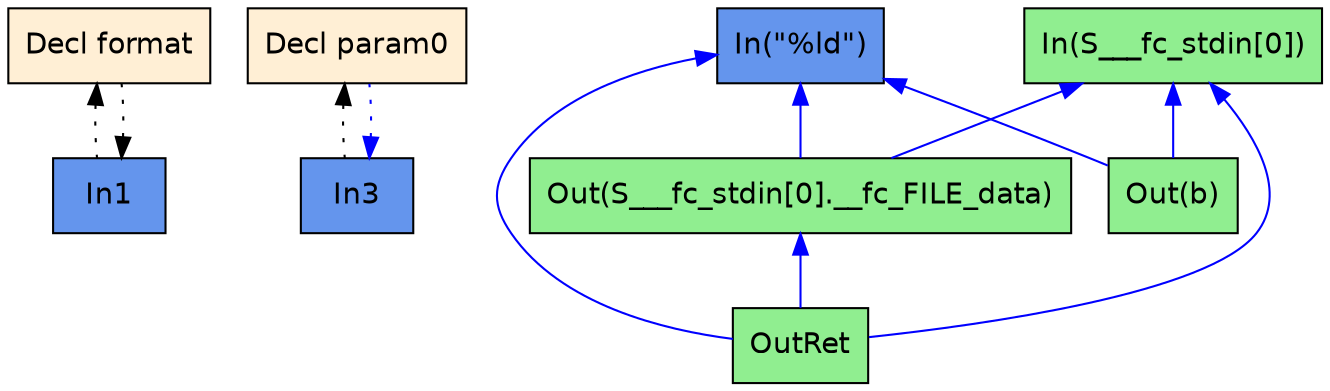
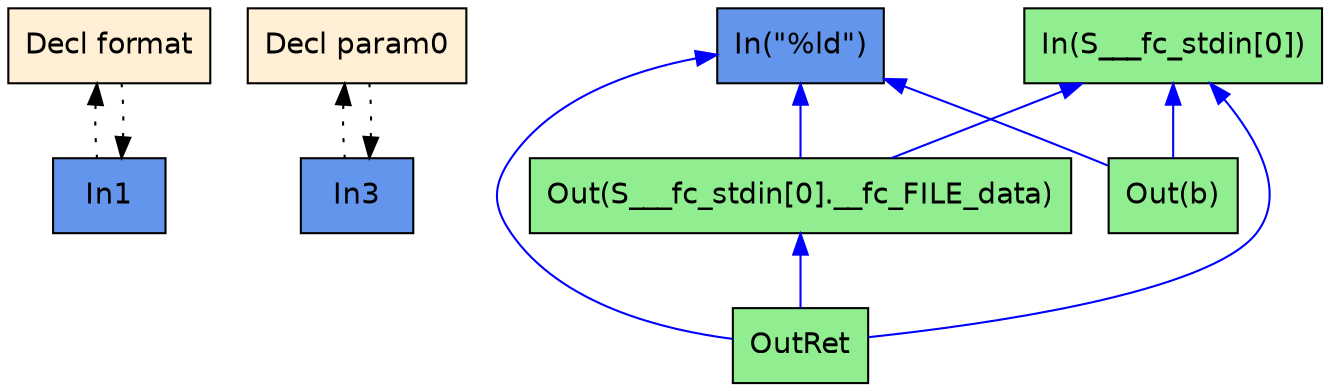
edge "Decl param0" -> "In3": color #0000ff -> #000000
